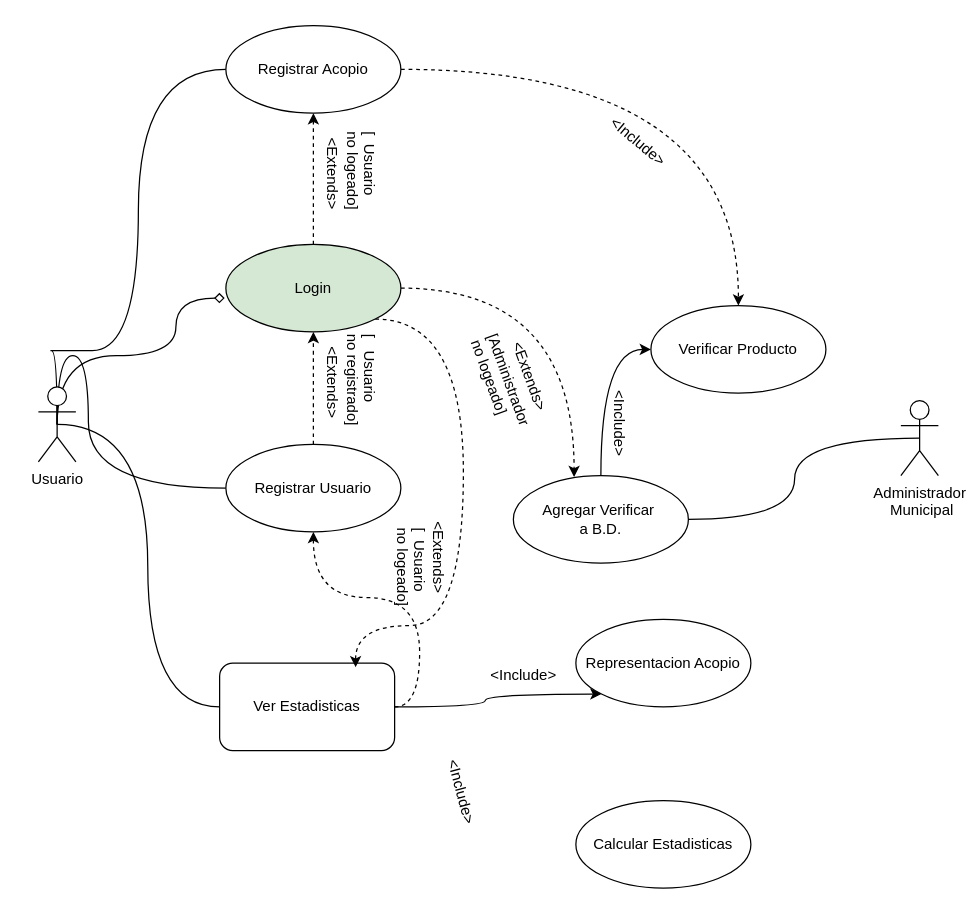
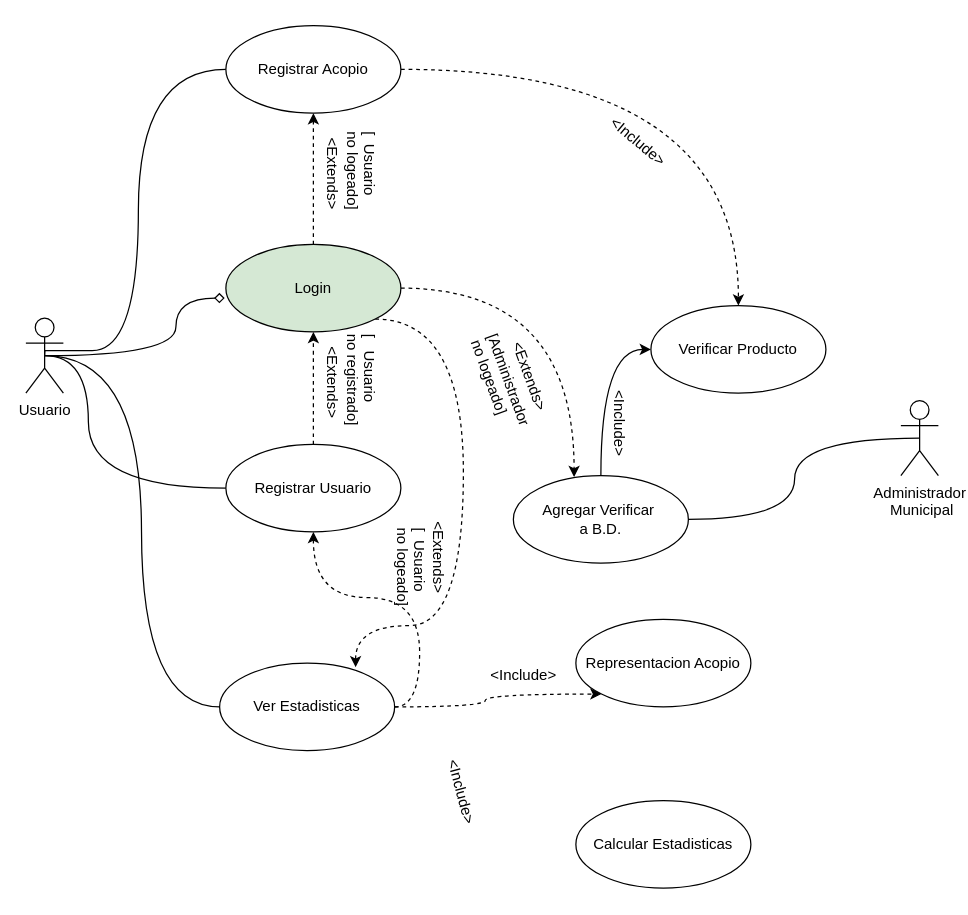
node "Usuario": moved (57, 424) -> (44, 356)
edge "Ver Estadisticas" -> "Representacion Acopio": style solid -> dashed
node "Ver Estadisticas": shape rounded rectangle -> ellipse
